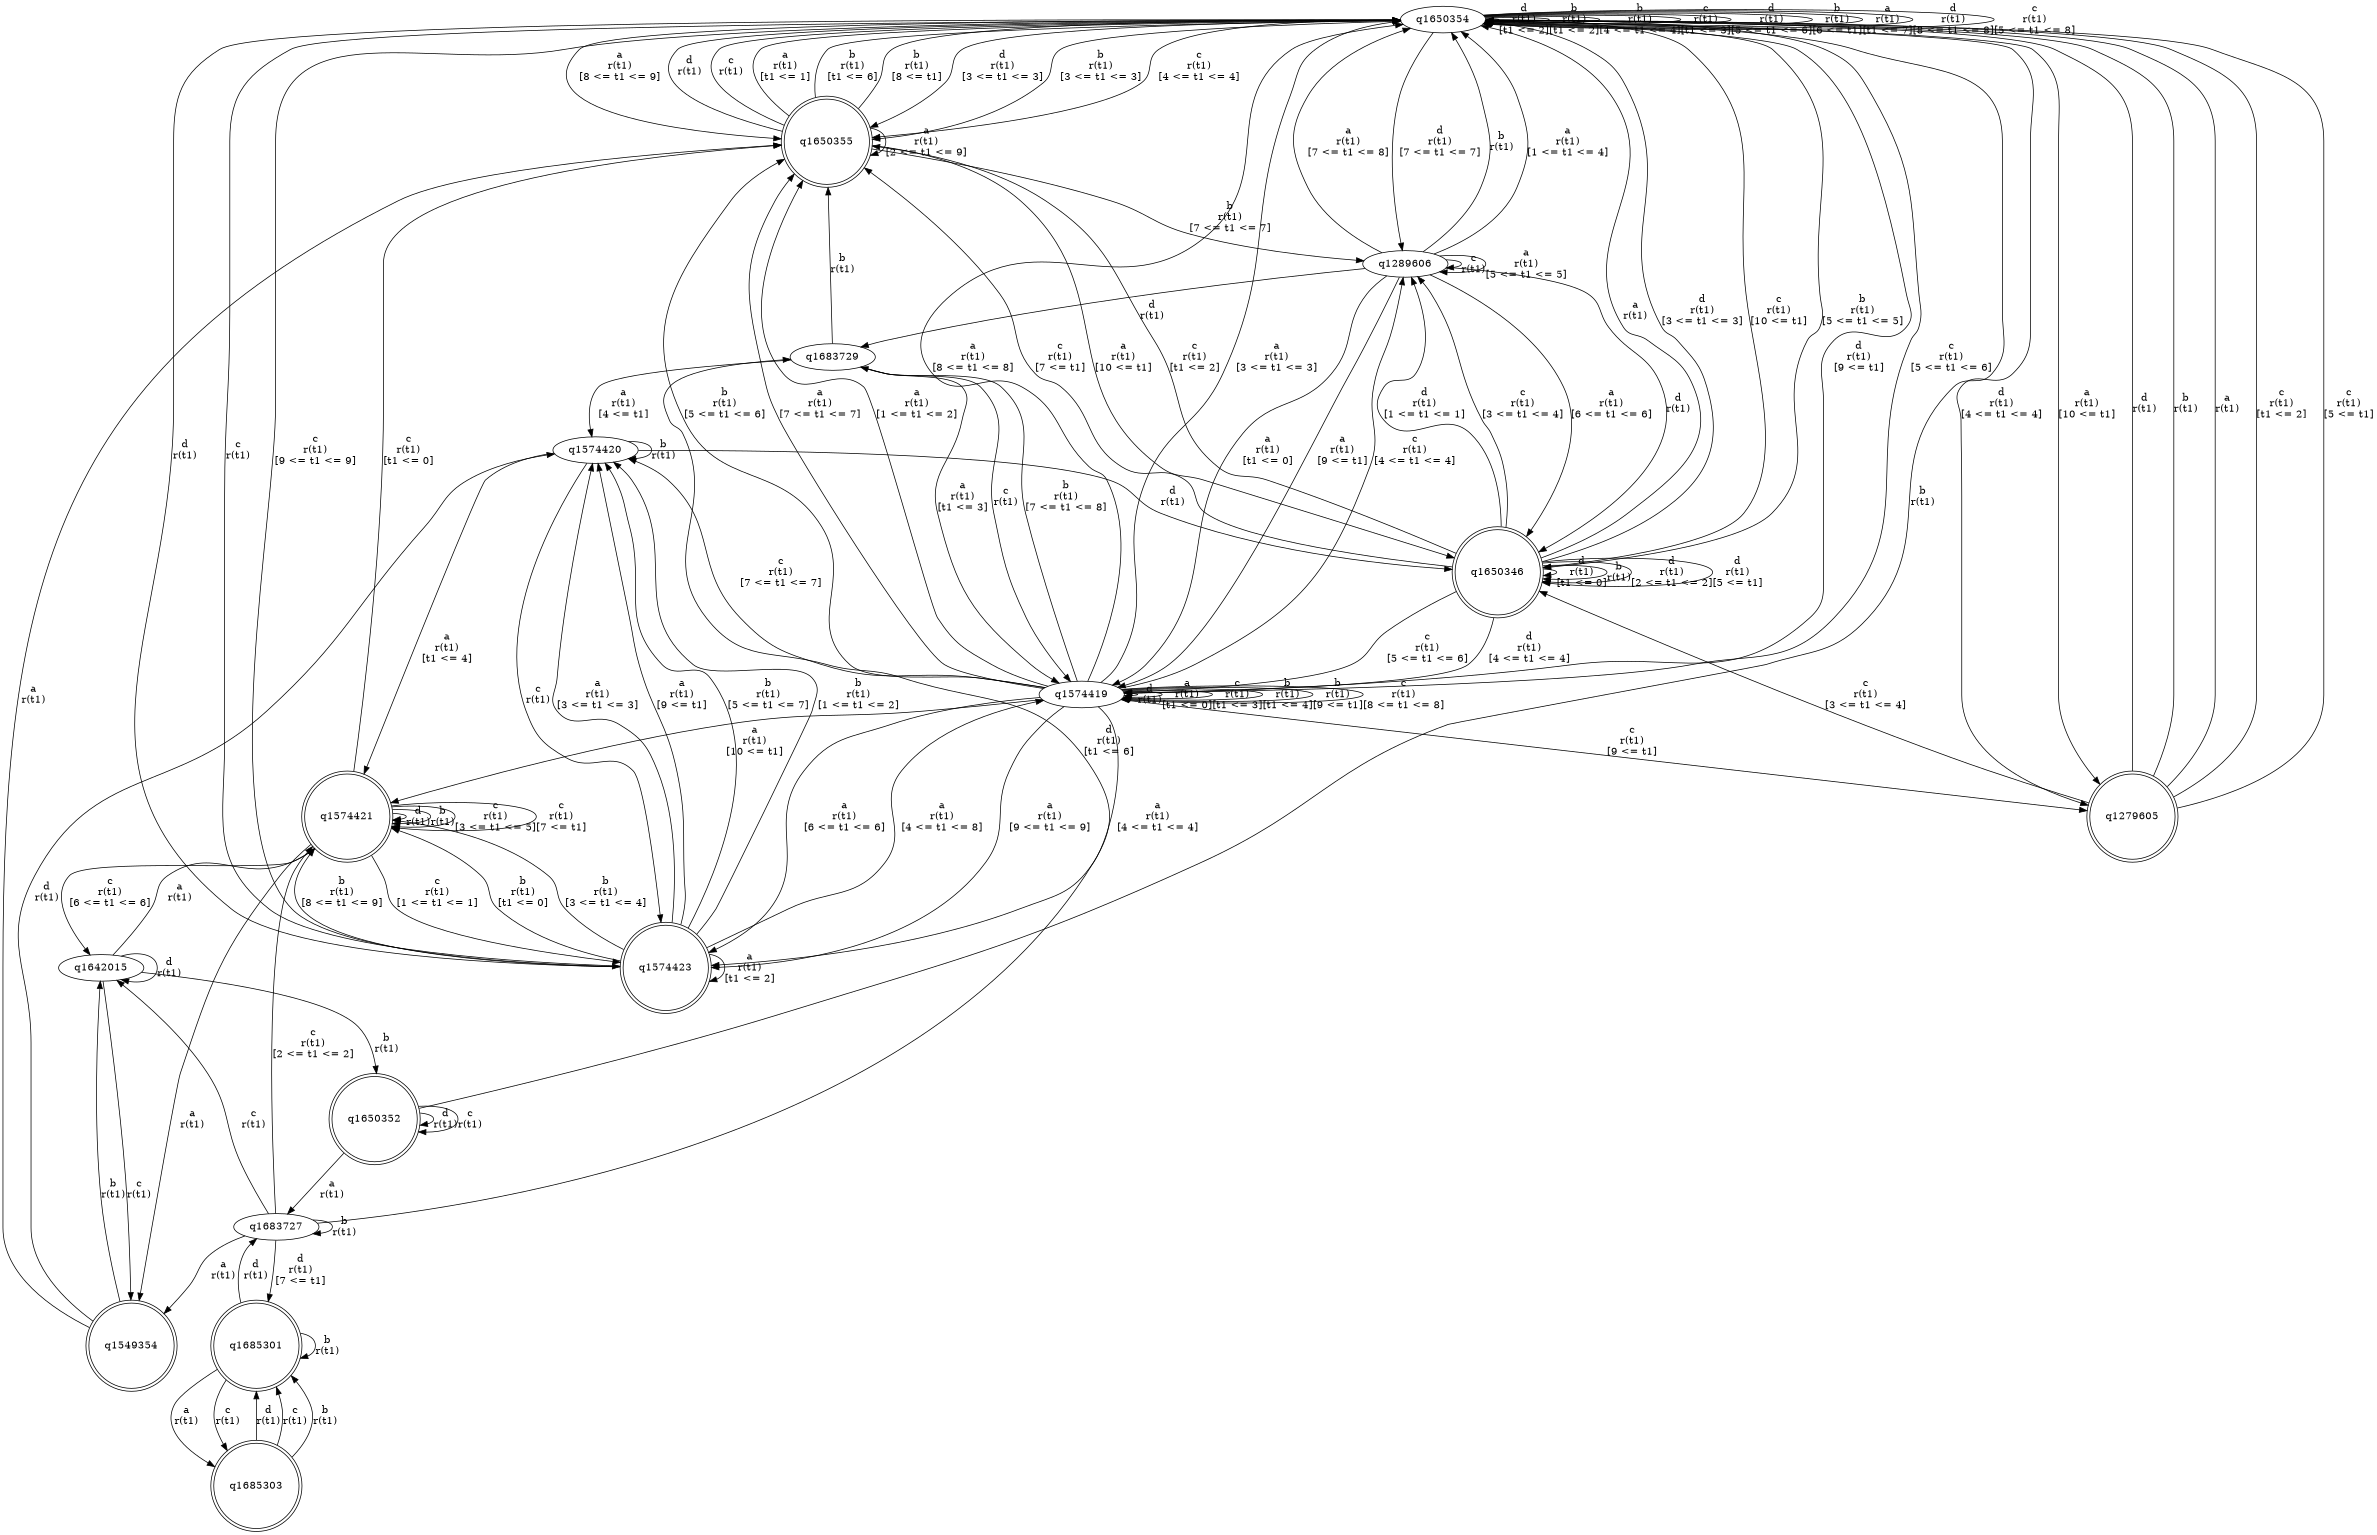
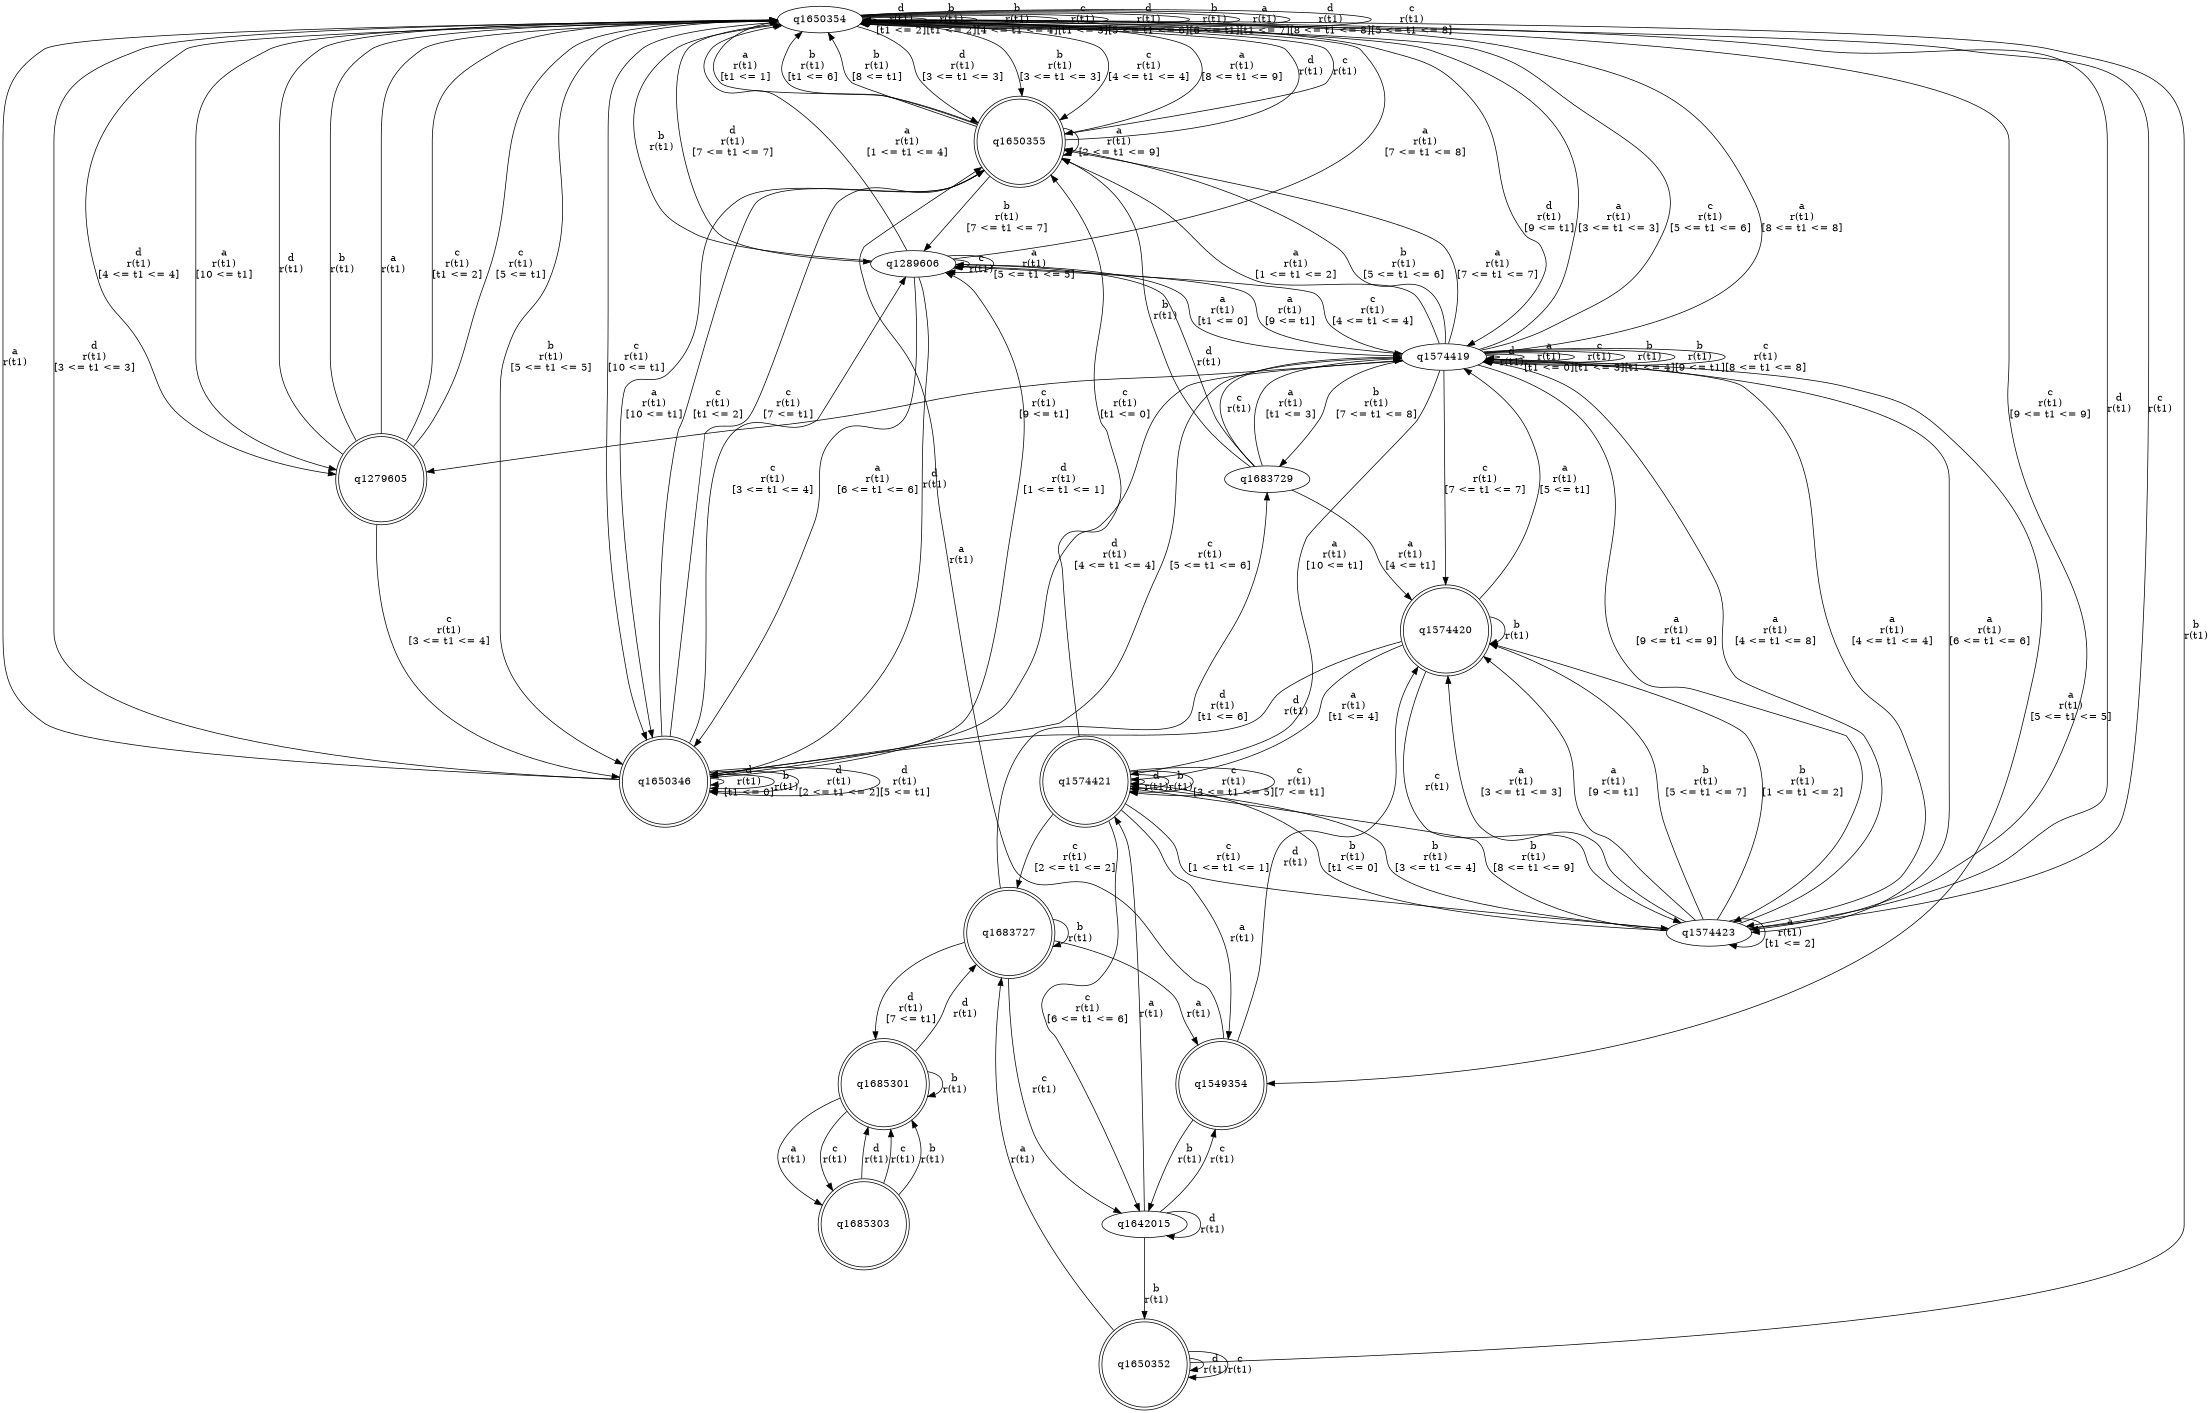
edge "q1289606" -> "q1683729": reversed
node "q1574420": shape ellipse -> doublecircle
edge "q1574420" -> "q1574419": added, label "a r(t1) [5 <= t1]"
edge "q1574419" -> "q1549354": added, label "a r(t1) [5 <= t1 <= 5]"
node "q1574423": shape doublecircle -> ellipse
edge "q1683727" -> "q1574421": reversed
node "q1683727": shape ellipse -> doublecircle
